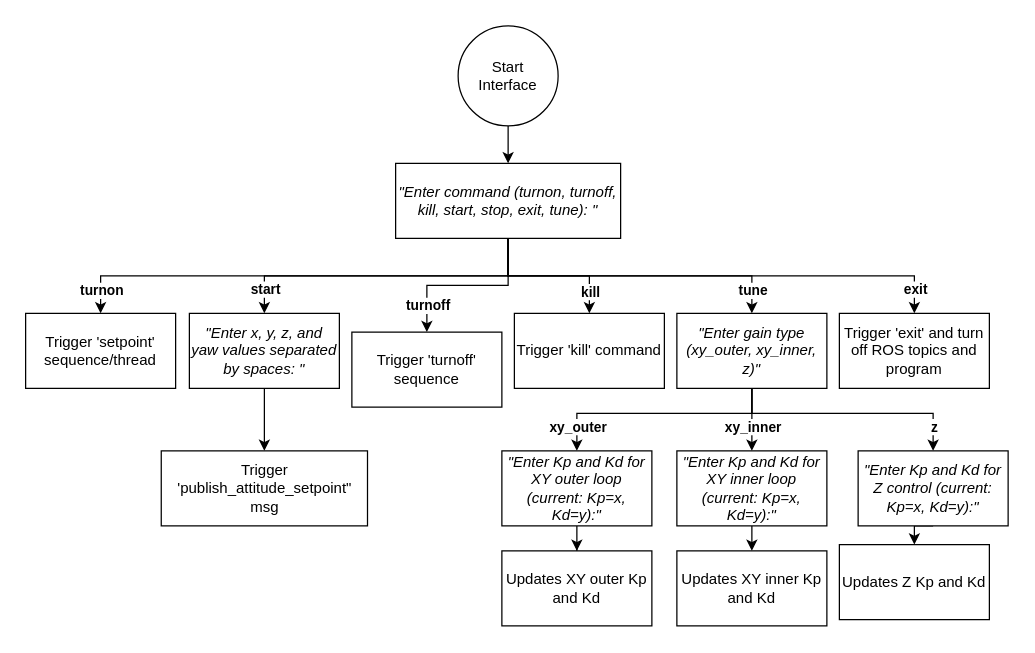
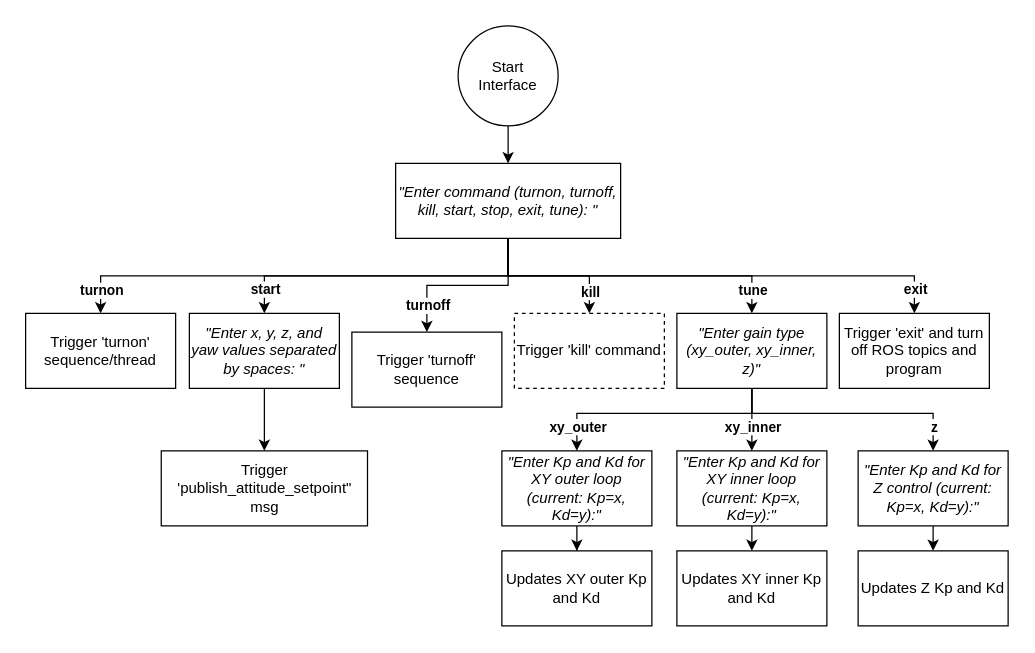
node "Trigger 'setpoint' sequence/thread": label "Trigger 'setpoint' sequence/thread" -> "Trigger 'turnon' sequence/thread"
node "Trigger 'kill' command": style solid -> dashed
node "Updates Z Kp and Kd": moved (914, 582) -> (933, 588)
